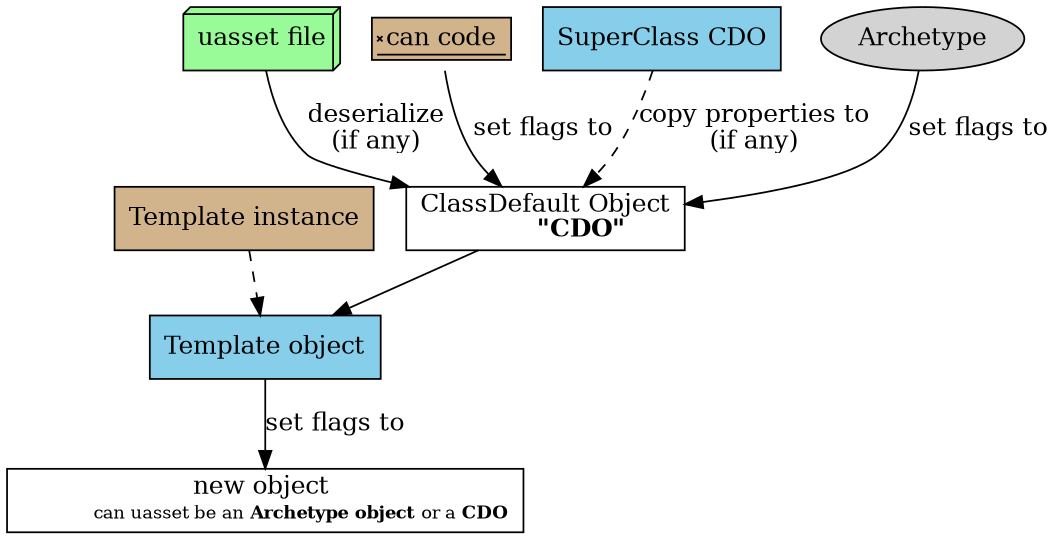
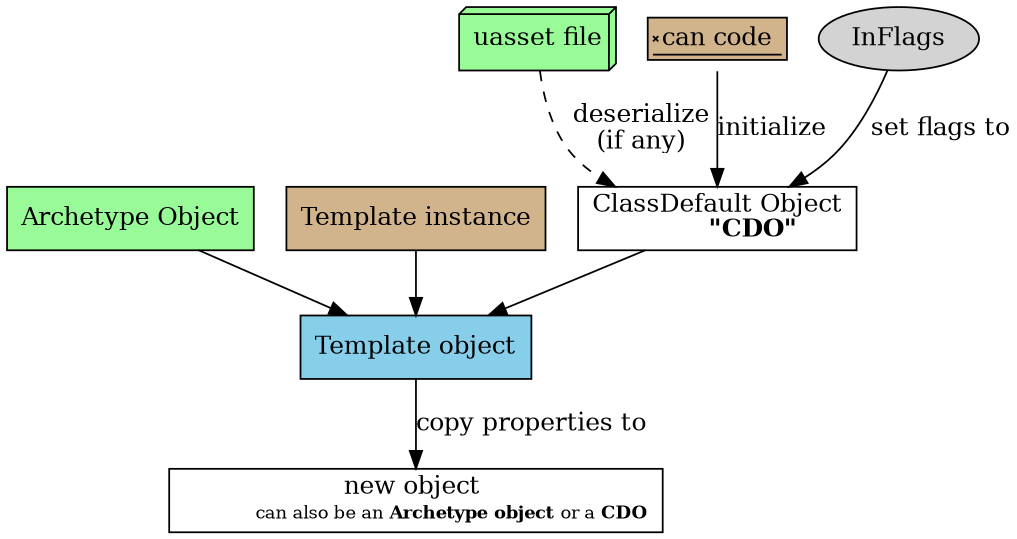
node "SuperClass CDO": removed
node "Archetype": label "Archetype" -> "InFlags"
edge "can code" -> "ClassDefault Object": label "set flags to" -> "initialize"
edge "uasset file" -> "ClassDefault Object": style solid -> dashed
node "Archetype Object": added
edge "Template instance" -> "Template object": style dashed -> solid
edge "Template object" -> "new object": label "set flags to" -> "copy properties to"
node "new object": text "can uasset be an" -> "can also be an"
